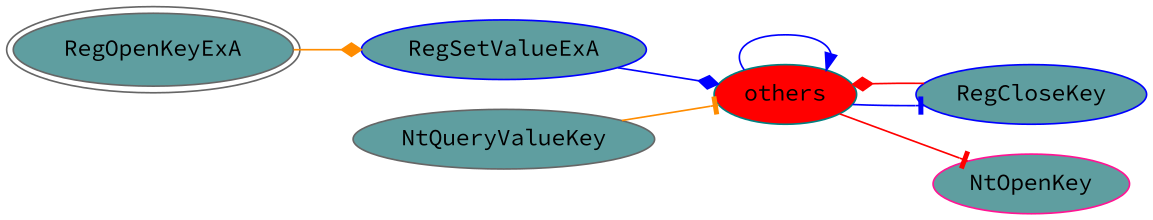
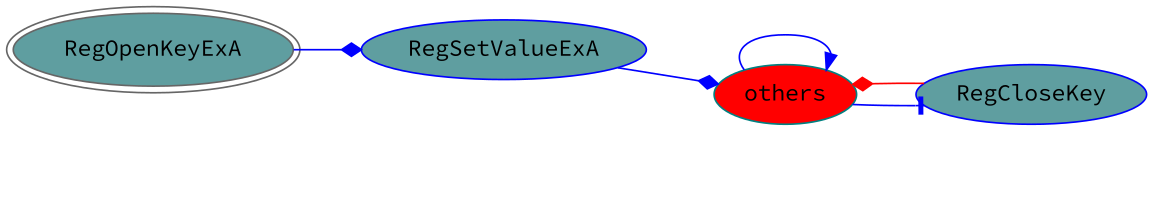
edge "RegOpenKeyExA" -> "RegSetValueExA": color darkorange -> blue
node "NtQueryValueKey": removed
node "NtOpenKey": removed
